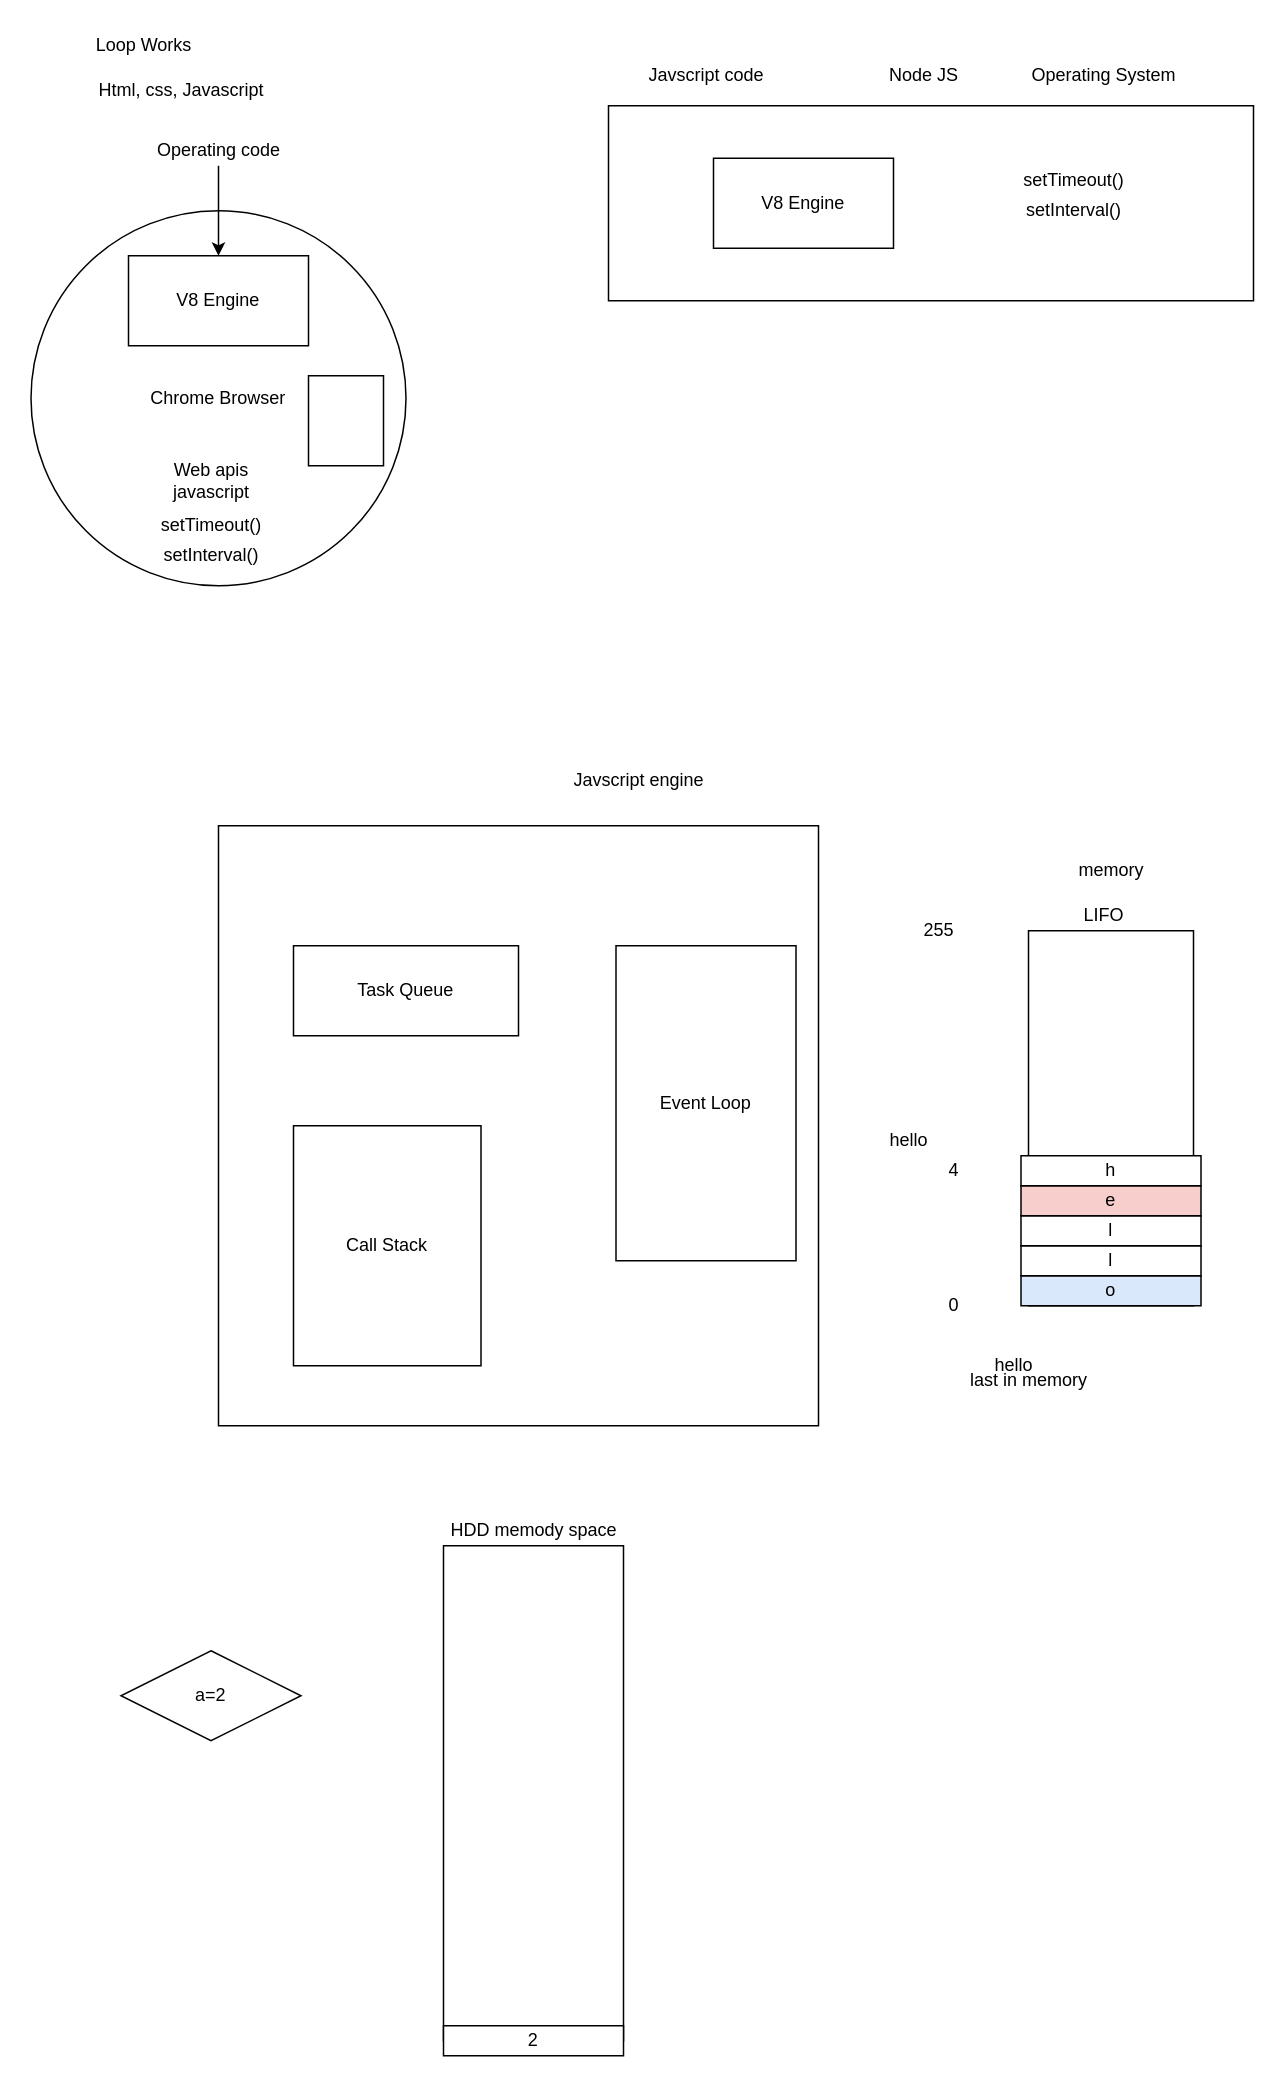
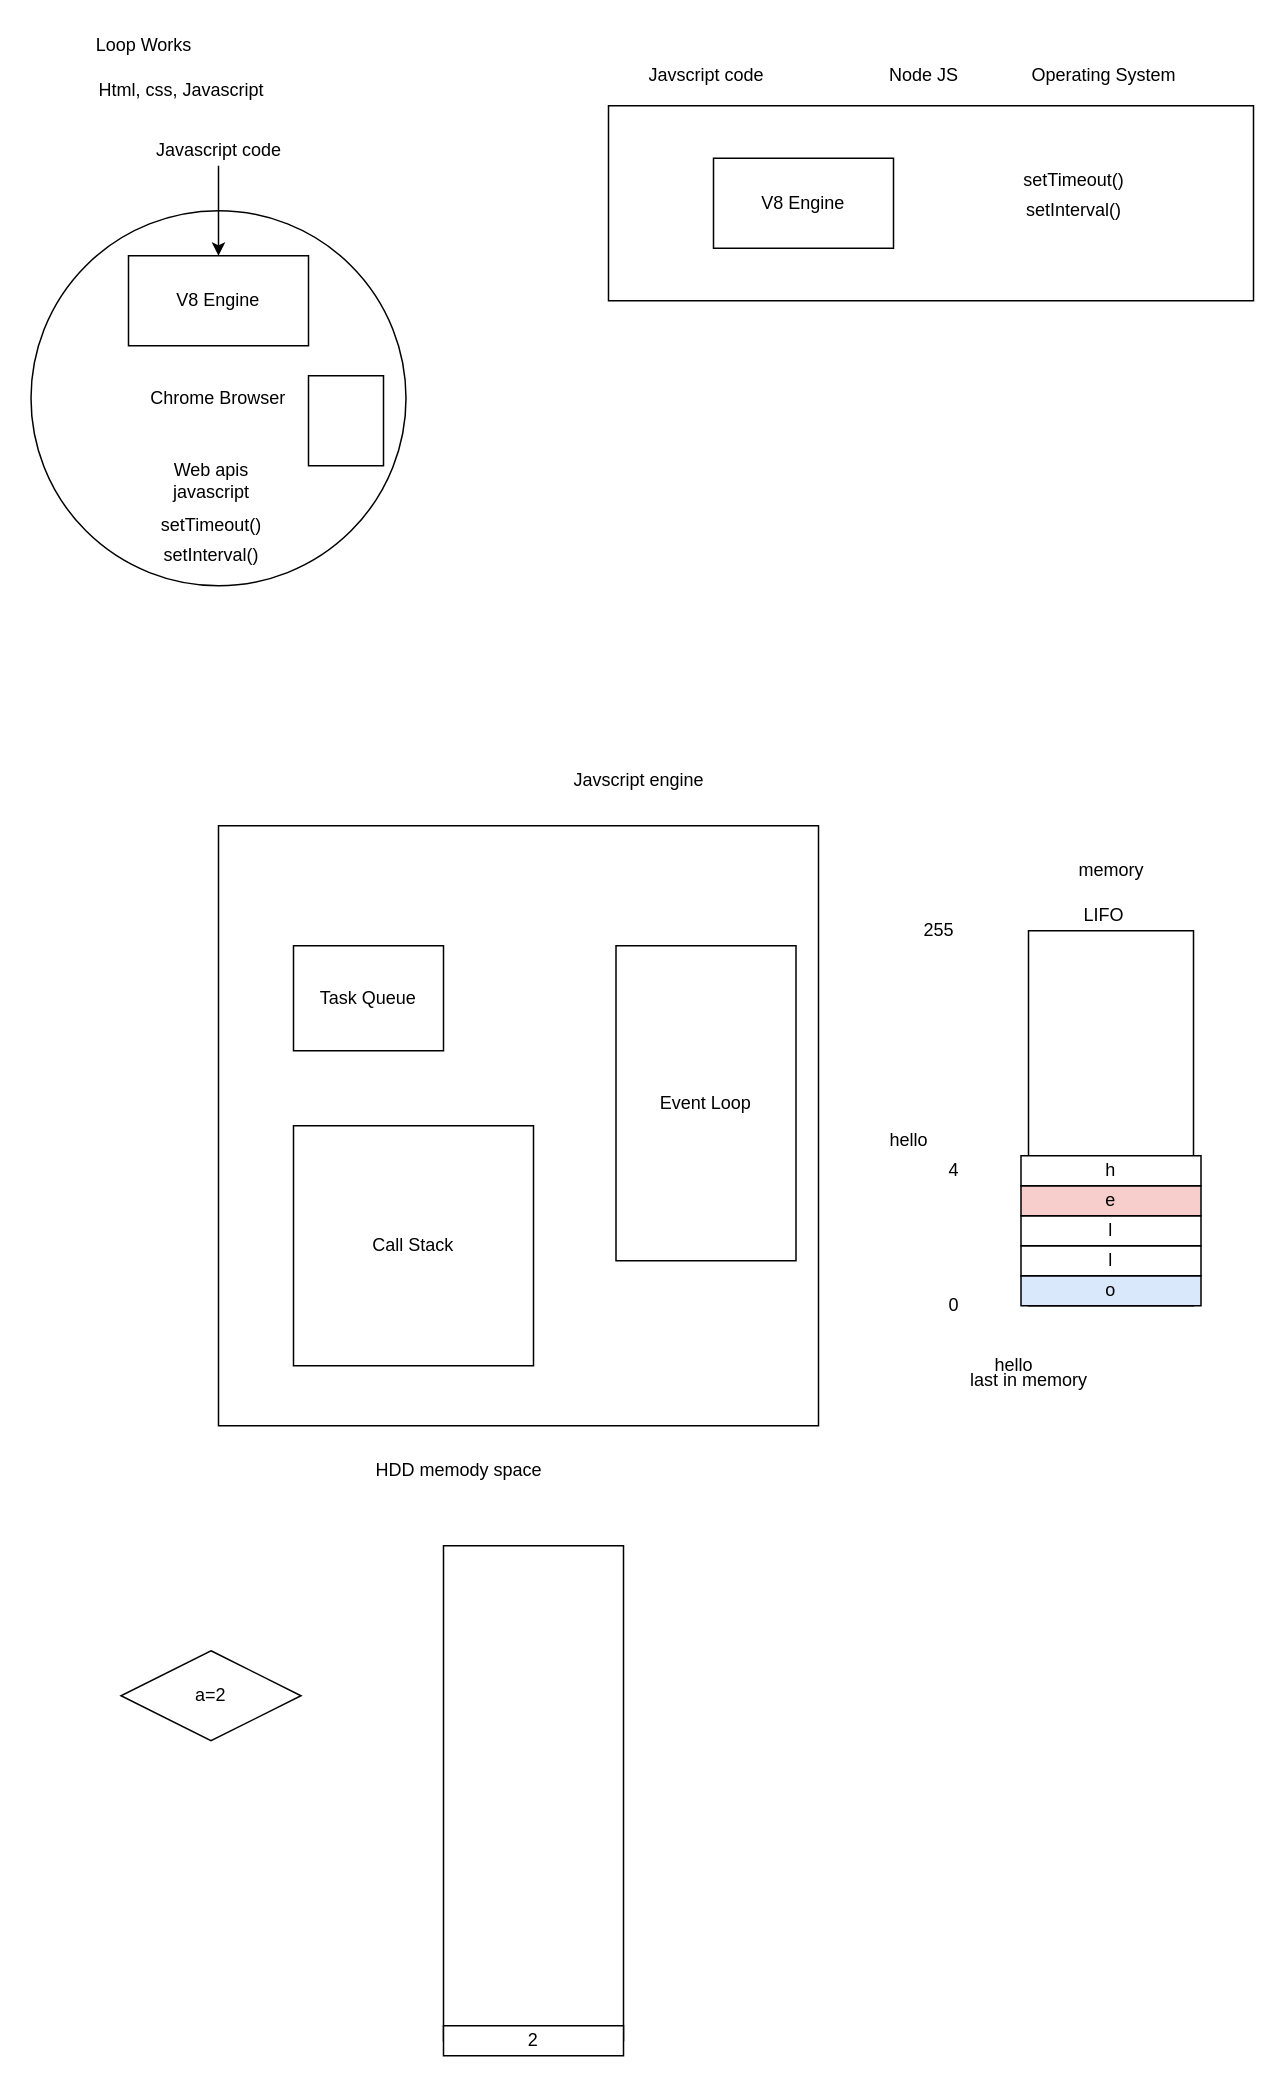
node "Operating code": label "Operating code" -> "Javascript code"
node "Task Queue": size 225x90 -> 150x105
node "Call Stack": size 188x240 -> 240x240
node "HDD memody space": moved (533, 1531) -> (458, 1471)
